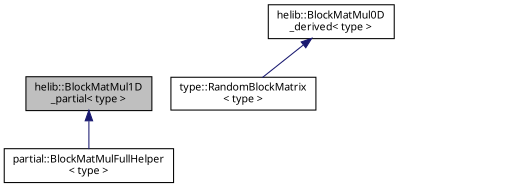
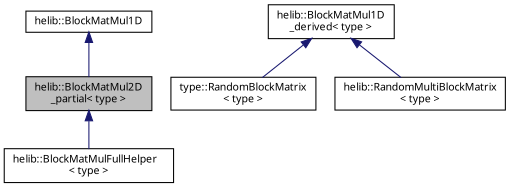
node "helib::BlockMatMul1D": added
node "helib::BlockMatMul0D _derived< type >": label "helib::BlockMatMul0D _derived< type >" -> "helib::BlockMatMul1D _derived< type >"
node "helib::BlockMatMul1D _partial< type >": label "helib::BlockMatMul1D _partial< type >" -> "helib::BlockMatMul2D _partial< type >"
node "helib::RandomMultiBlockMatrix < type >": added
node "partial::BlockMatMulFullHelper < type >": label "partial::BlockMatMulFullHelper < type >" -> "helib::BlockMatMulFullHelper < type >"
